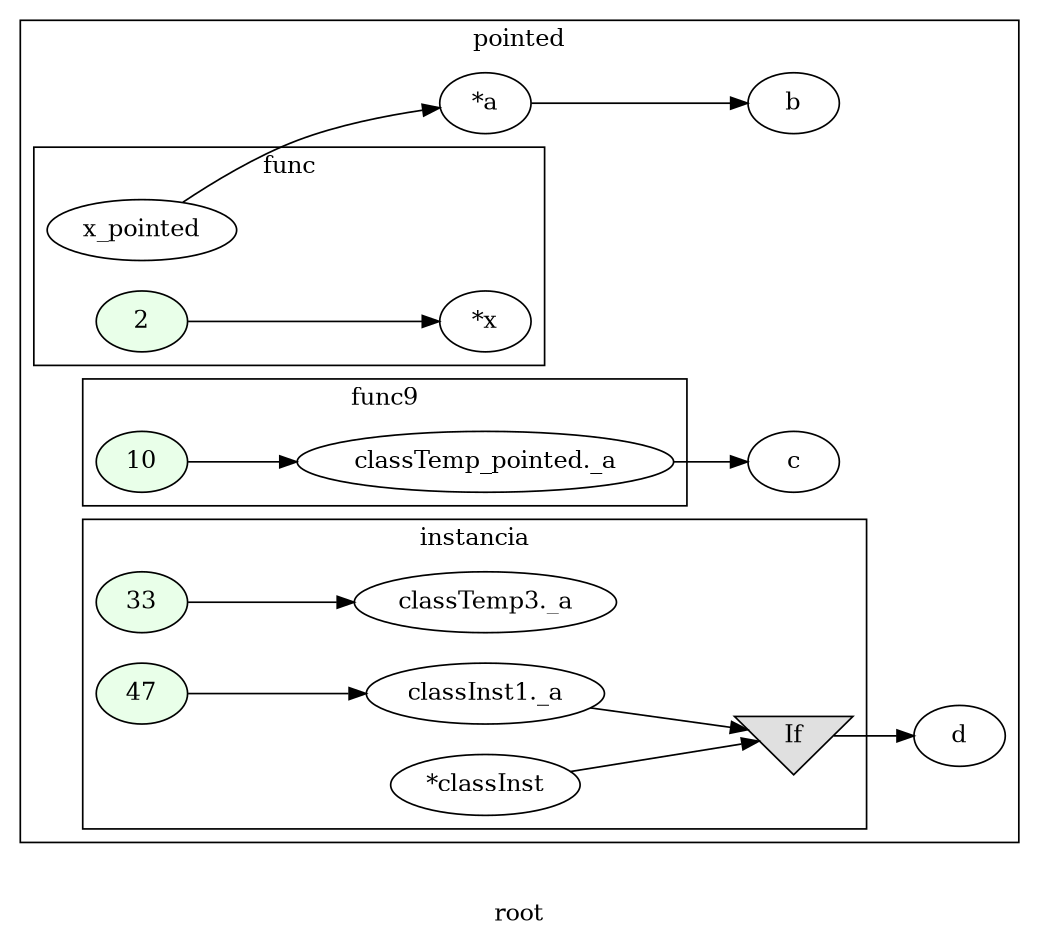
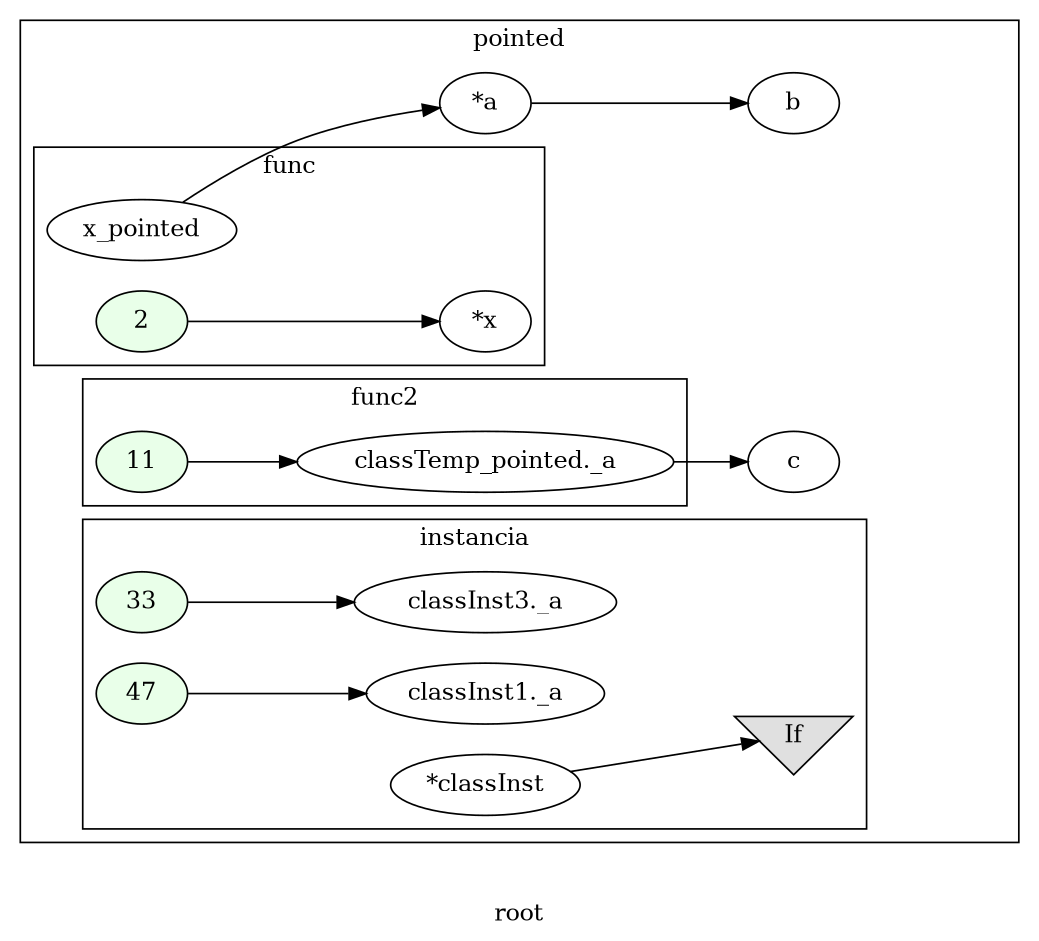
cluster "func9": label "func9" -> "func2"
node "10": label "10" -> "11"
node "classTemp3._a": label "classTemp3._a" -> "classInst3._a"
edge "classInst1._a" -> "If": removed
node "d": removed
